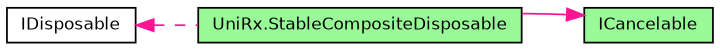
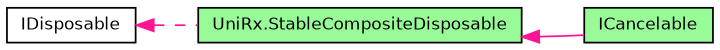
edge "UniRx.StableCompositeDisposable" -> "ICancelable": reversed
